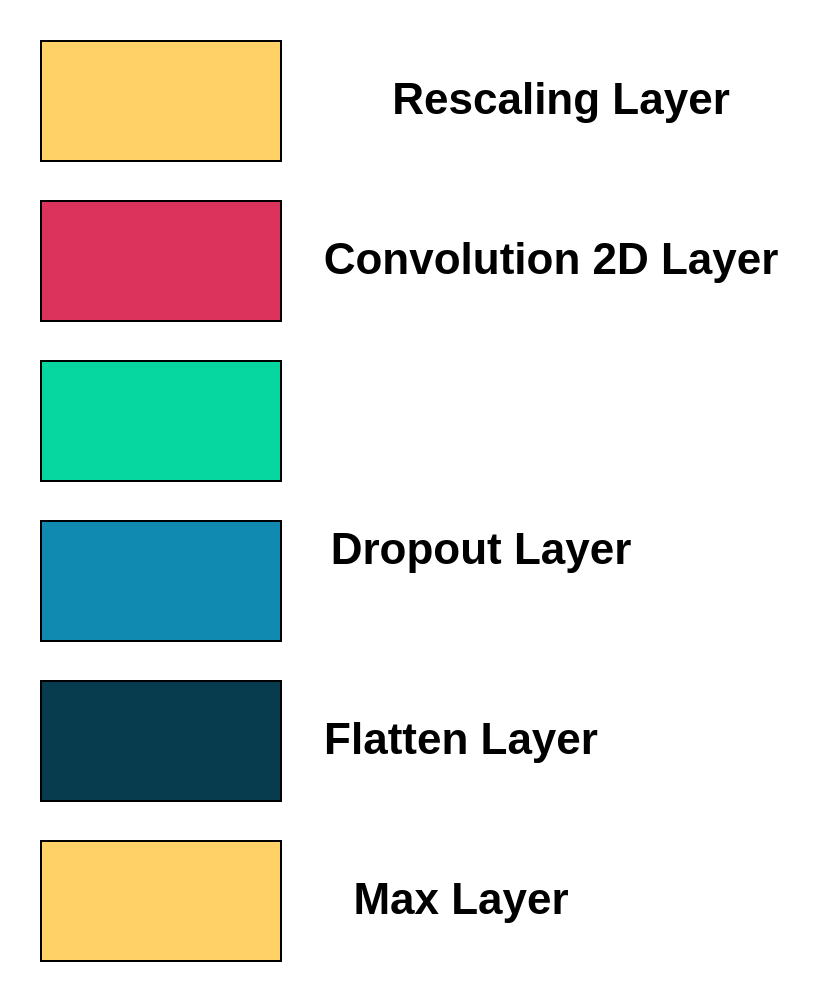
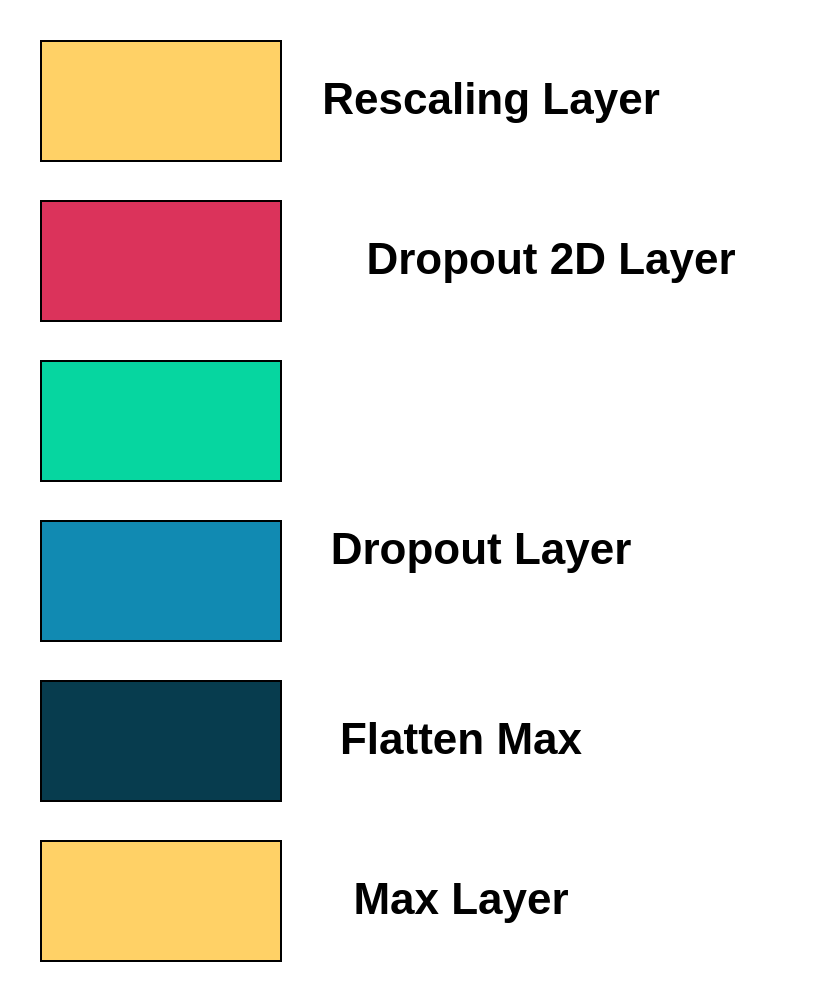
node "Rescaling Layer": moved (561, 101) -> (491, 101)
node "Convolution 2D Layer": label "Convolution 2D Layer" -> "Dropout 2D Layer"
node "Flatten Layer": label "Flatten Layer" -> "Flatten Max"
